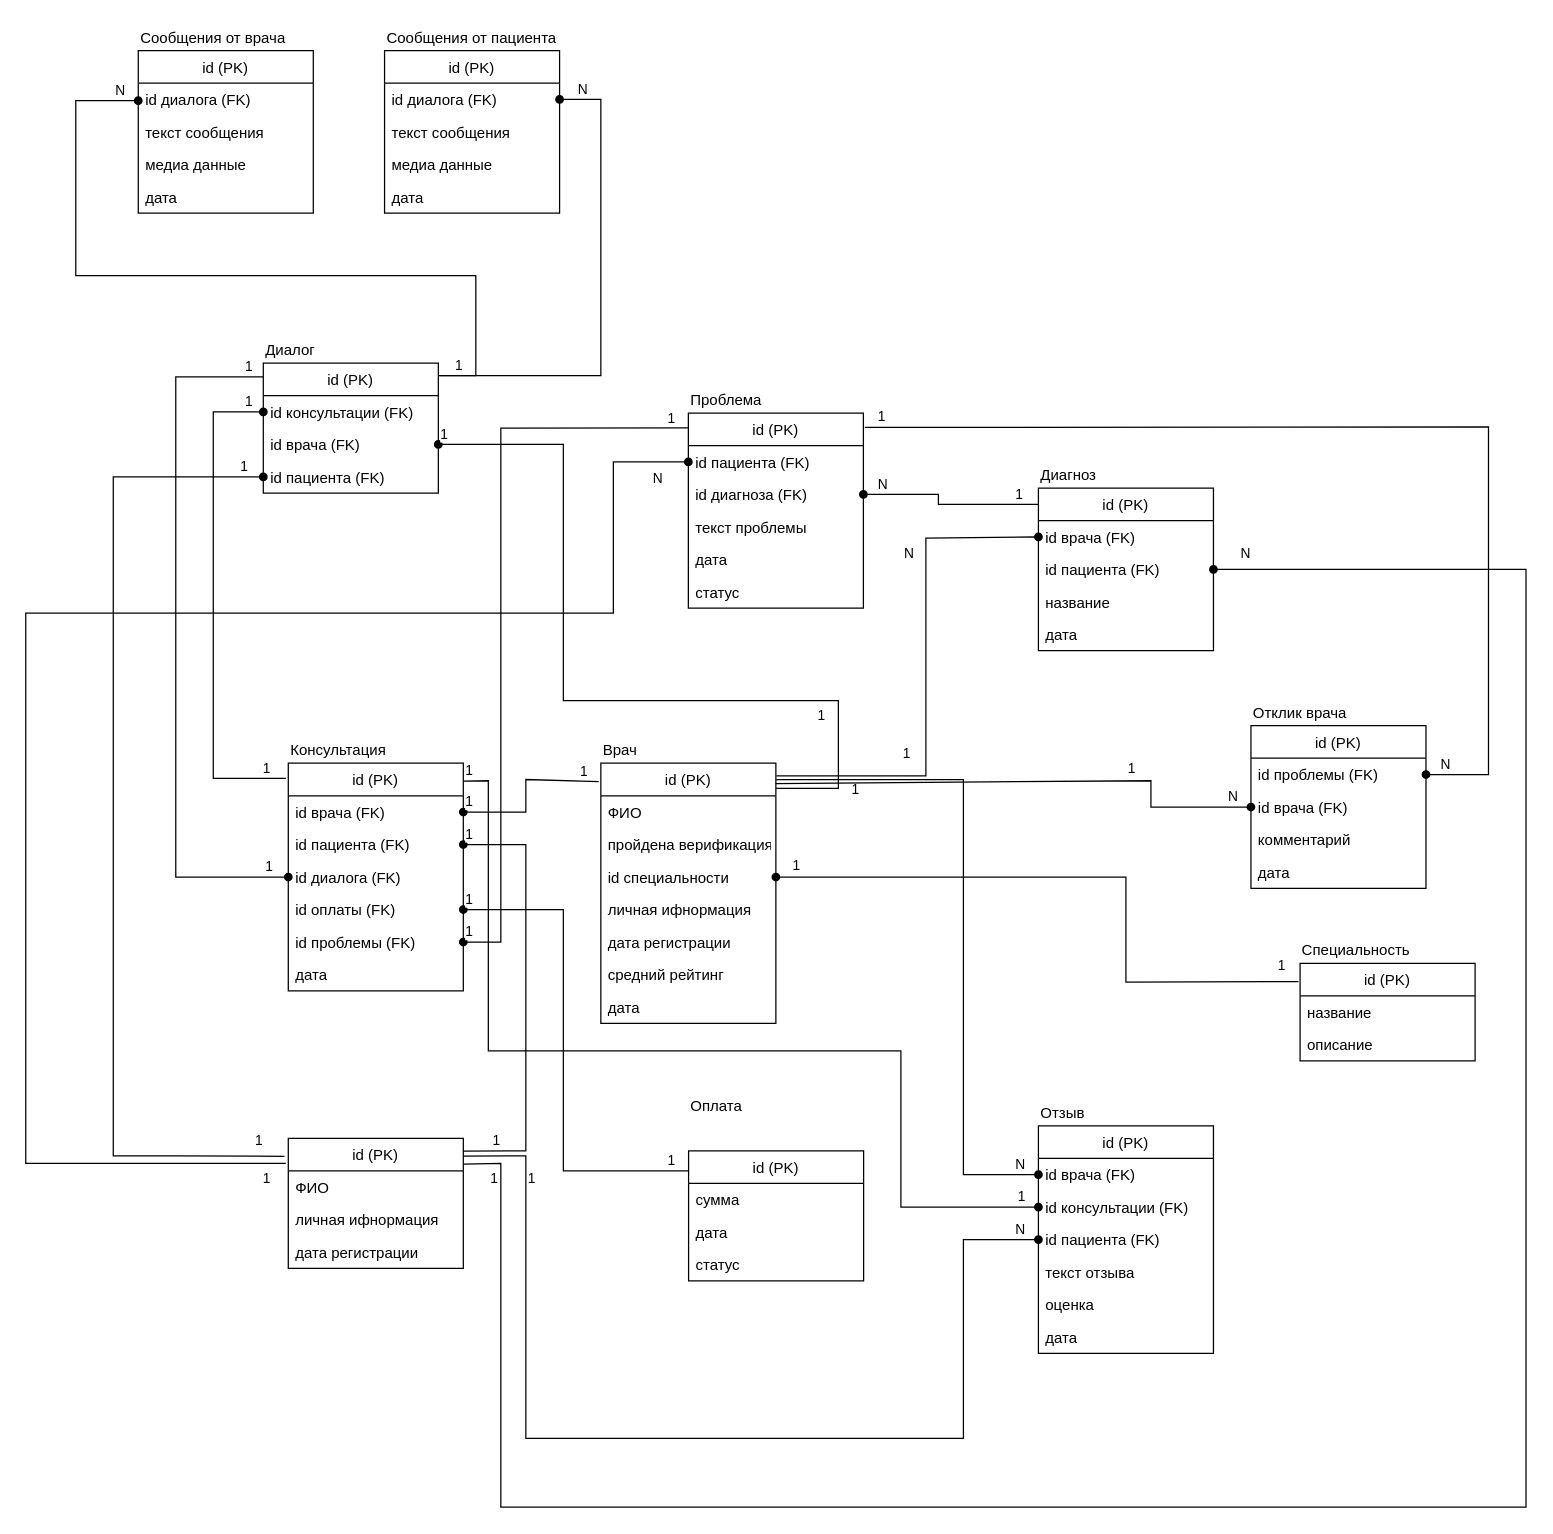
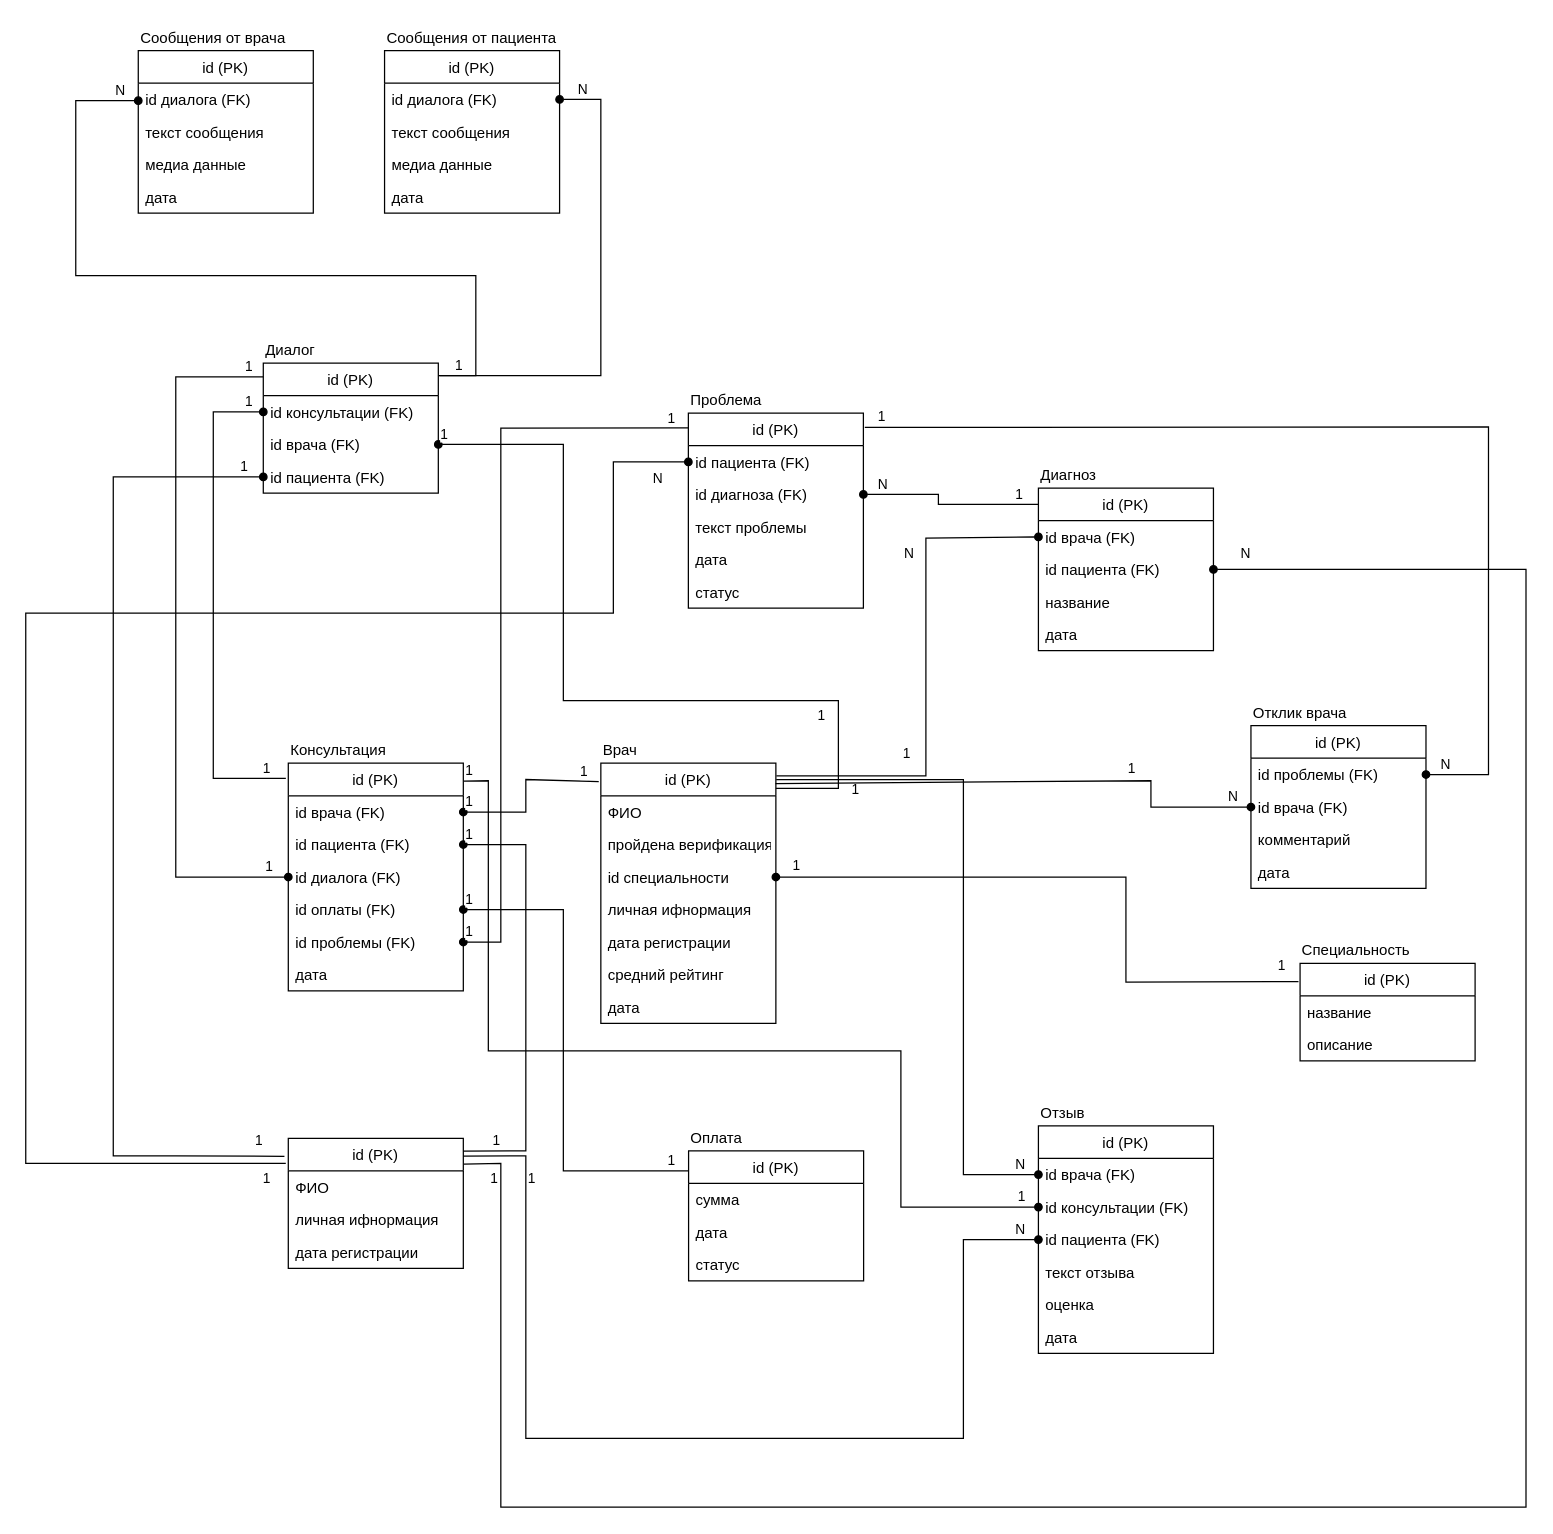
node "Оплата": moved (776, 1107) -> (776, 1138)
